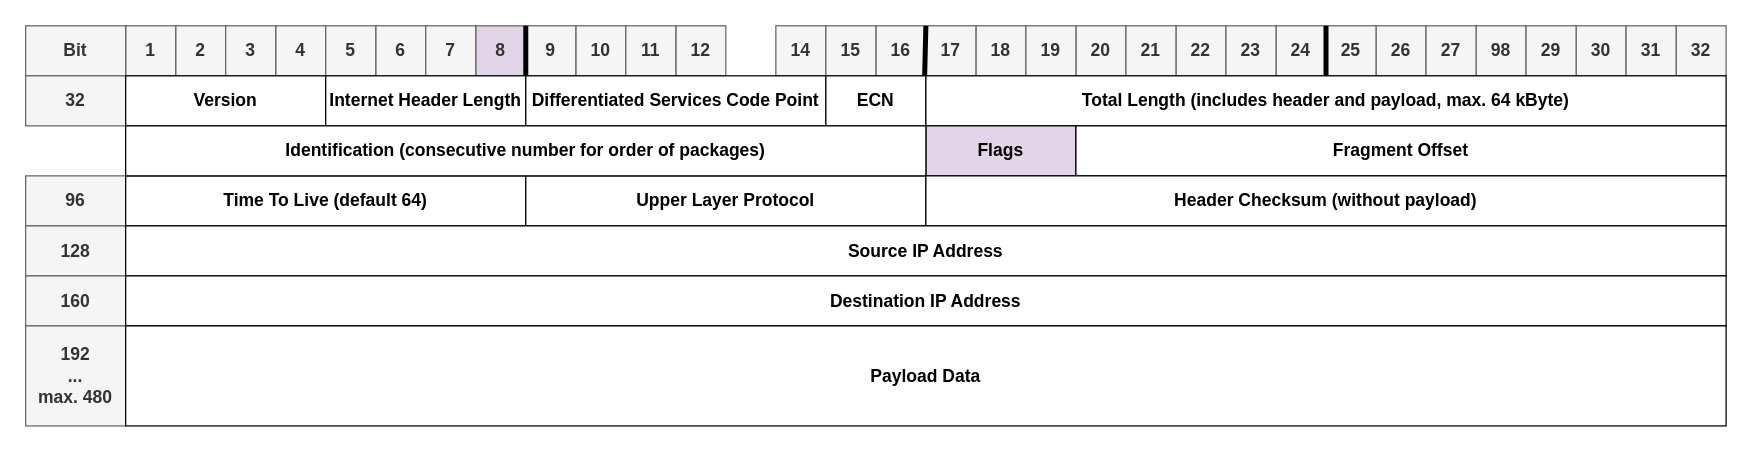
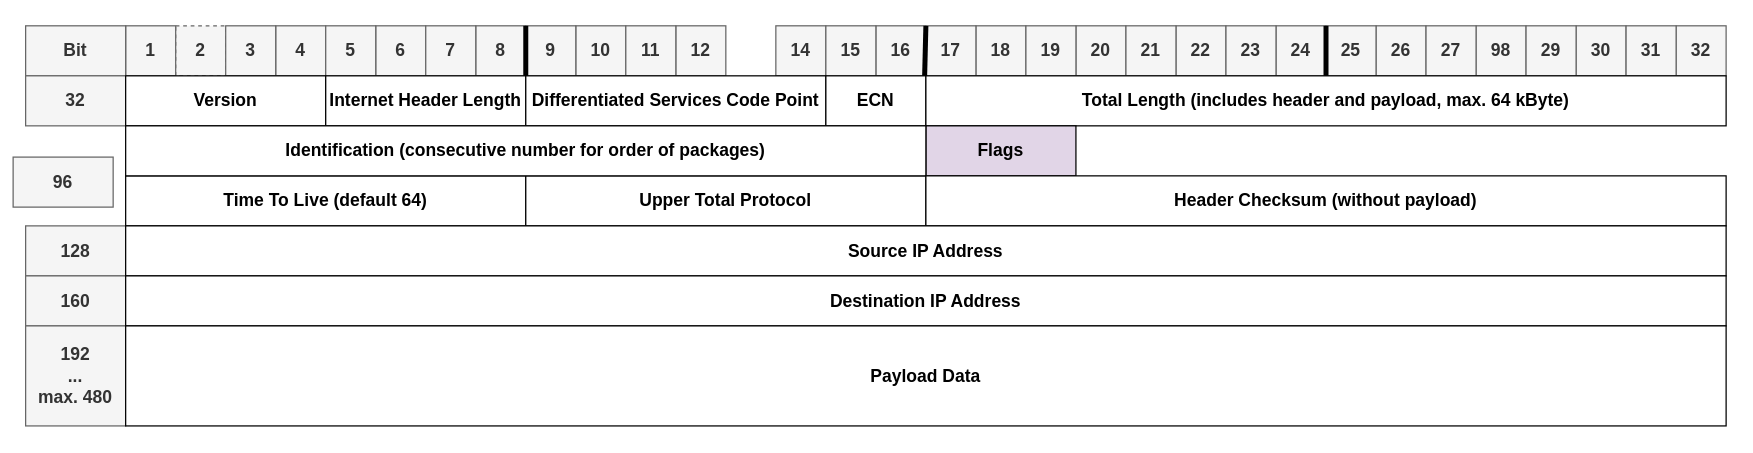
node "2": style solid -> dashed
node "8": fillcolor #e1d5e7 -> #f5f5f5
node "Fragment Offset": removed
node "96": moved (76, 201) -> (63, 182)
node "Upper Layer Protocol": label "Upper Layer Protocol" -> "Upper Total Protocol"
